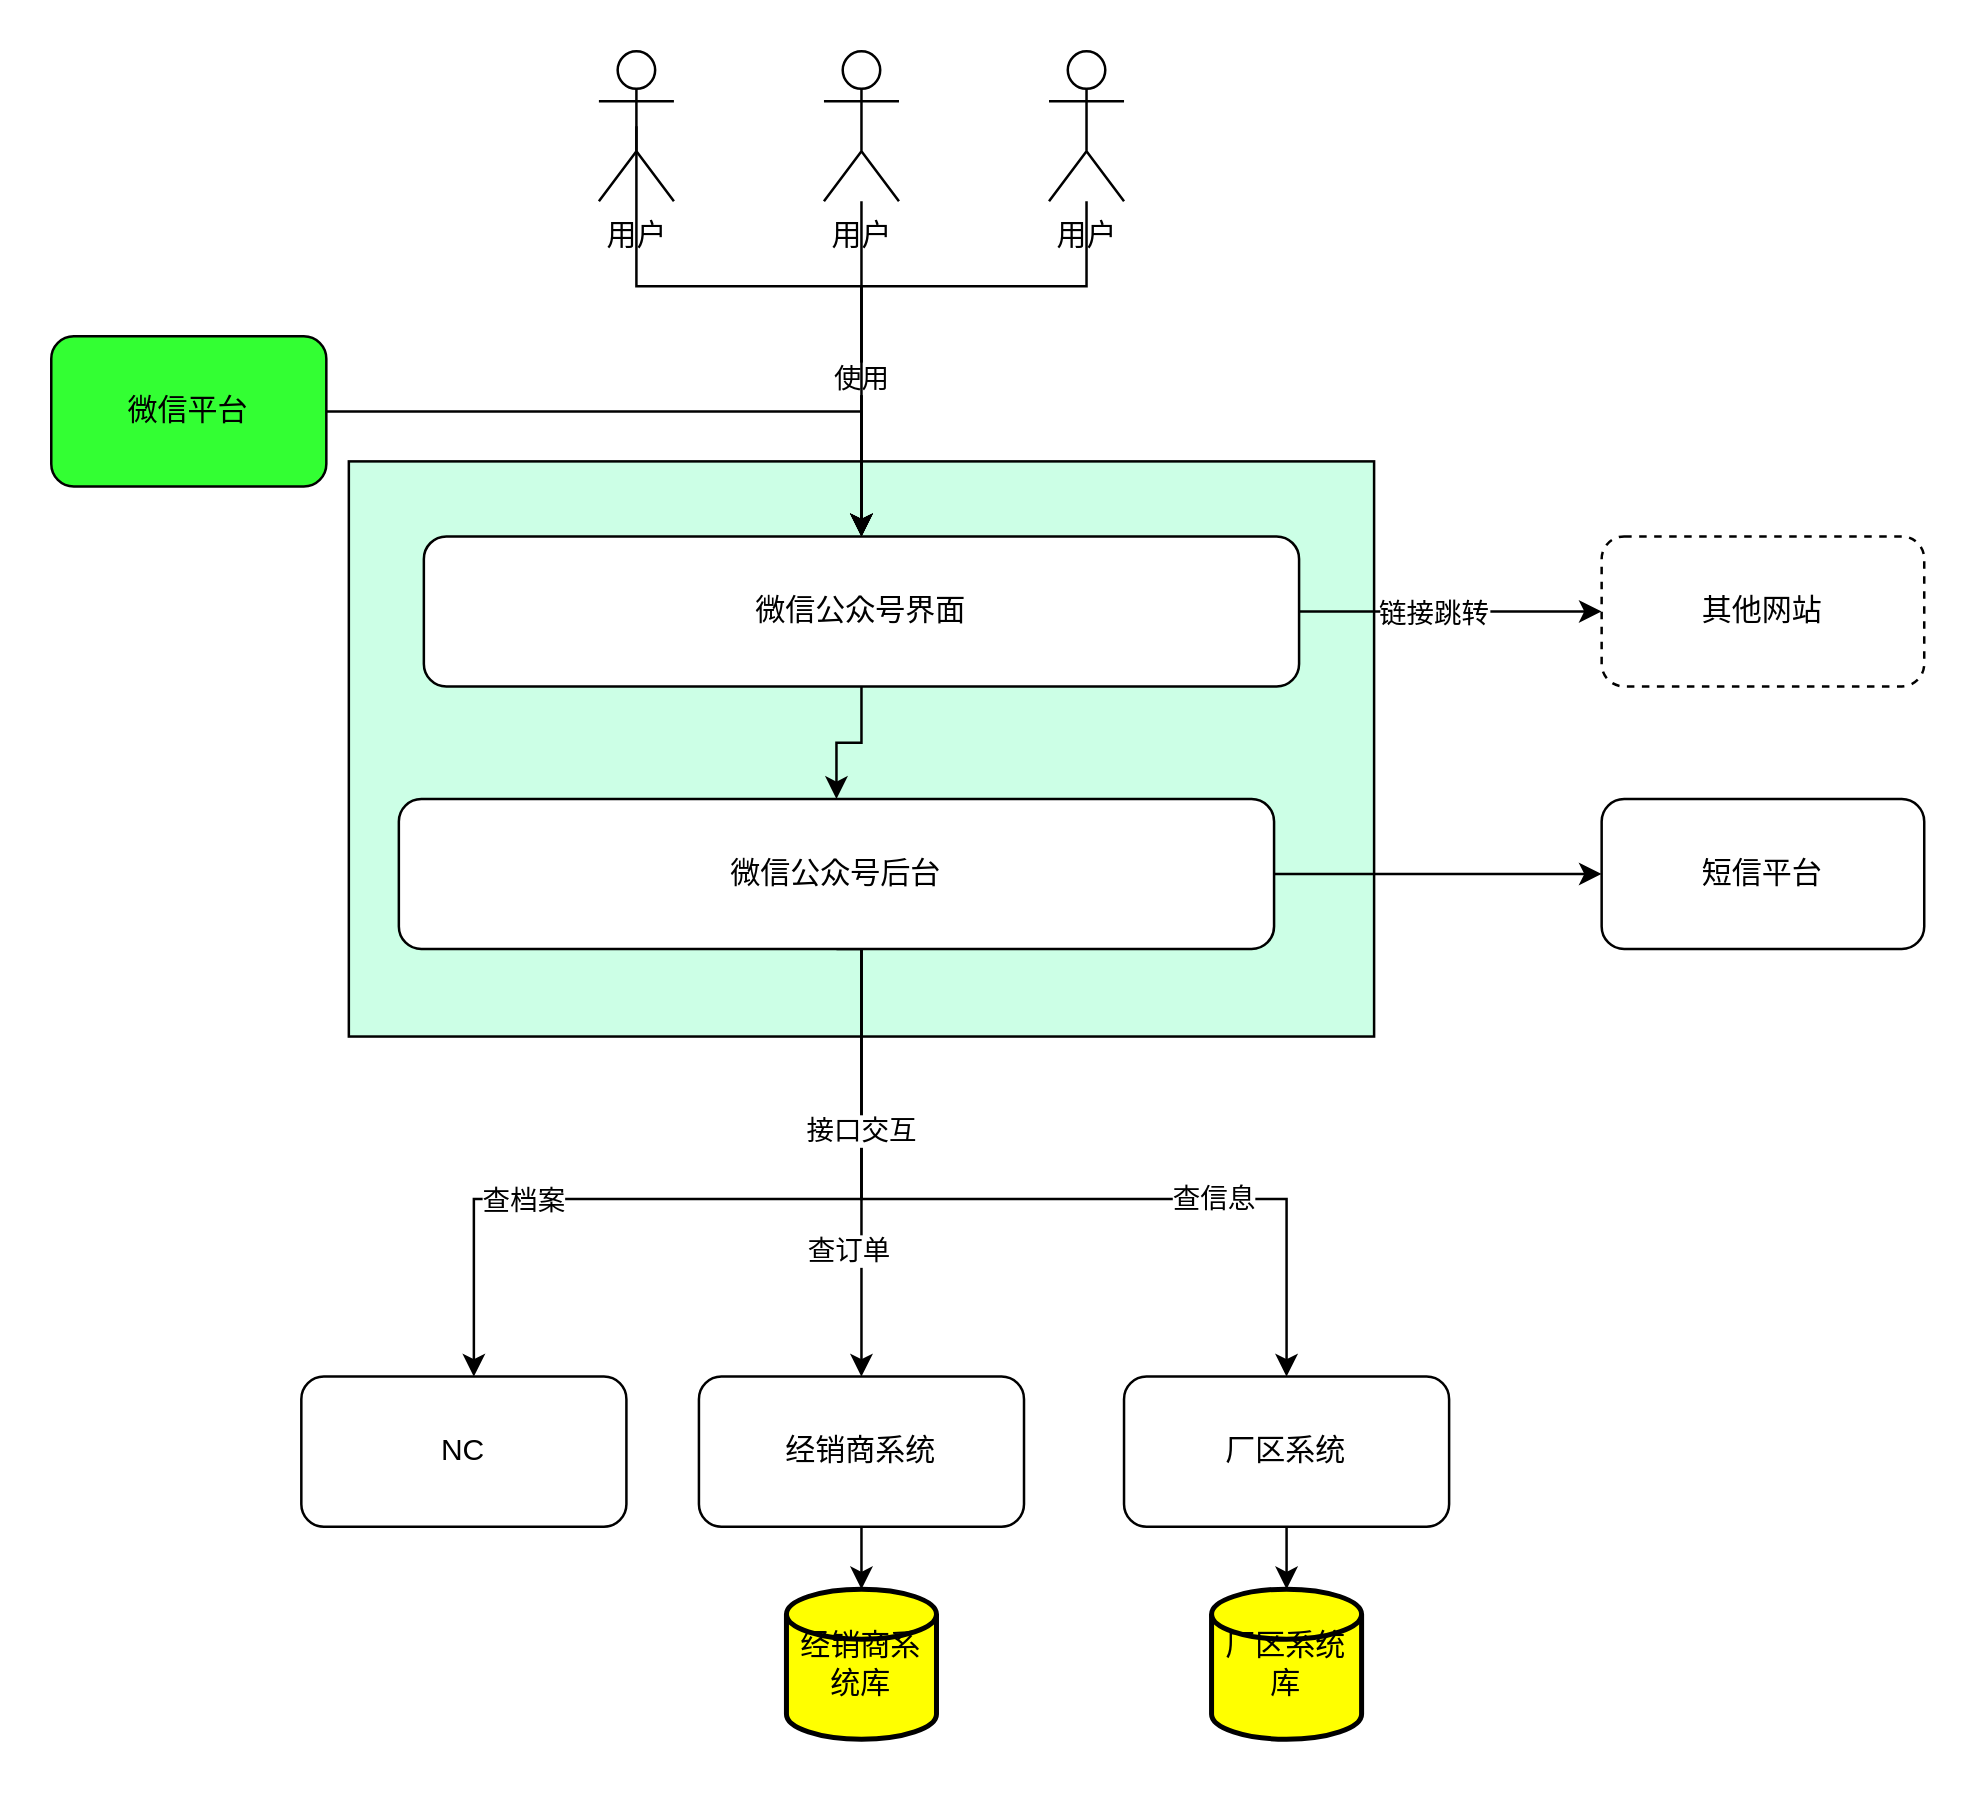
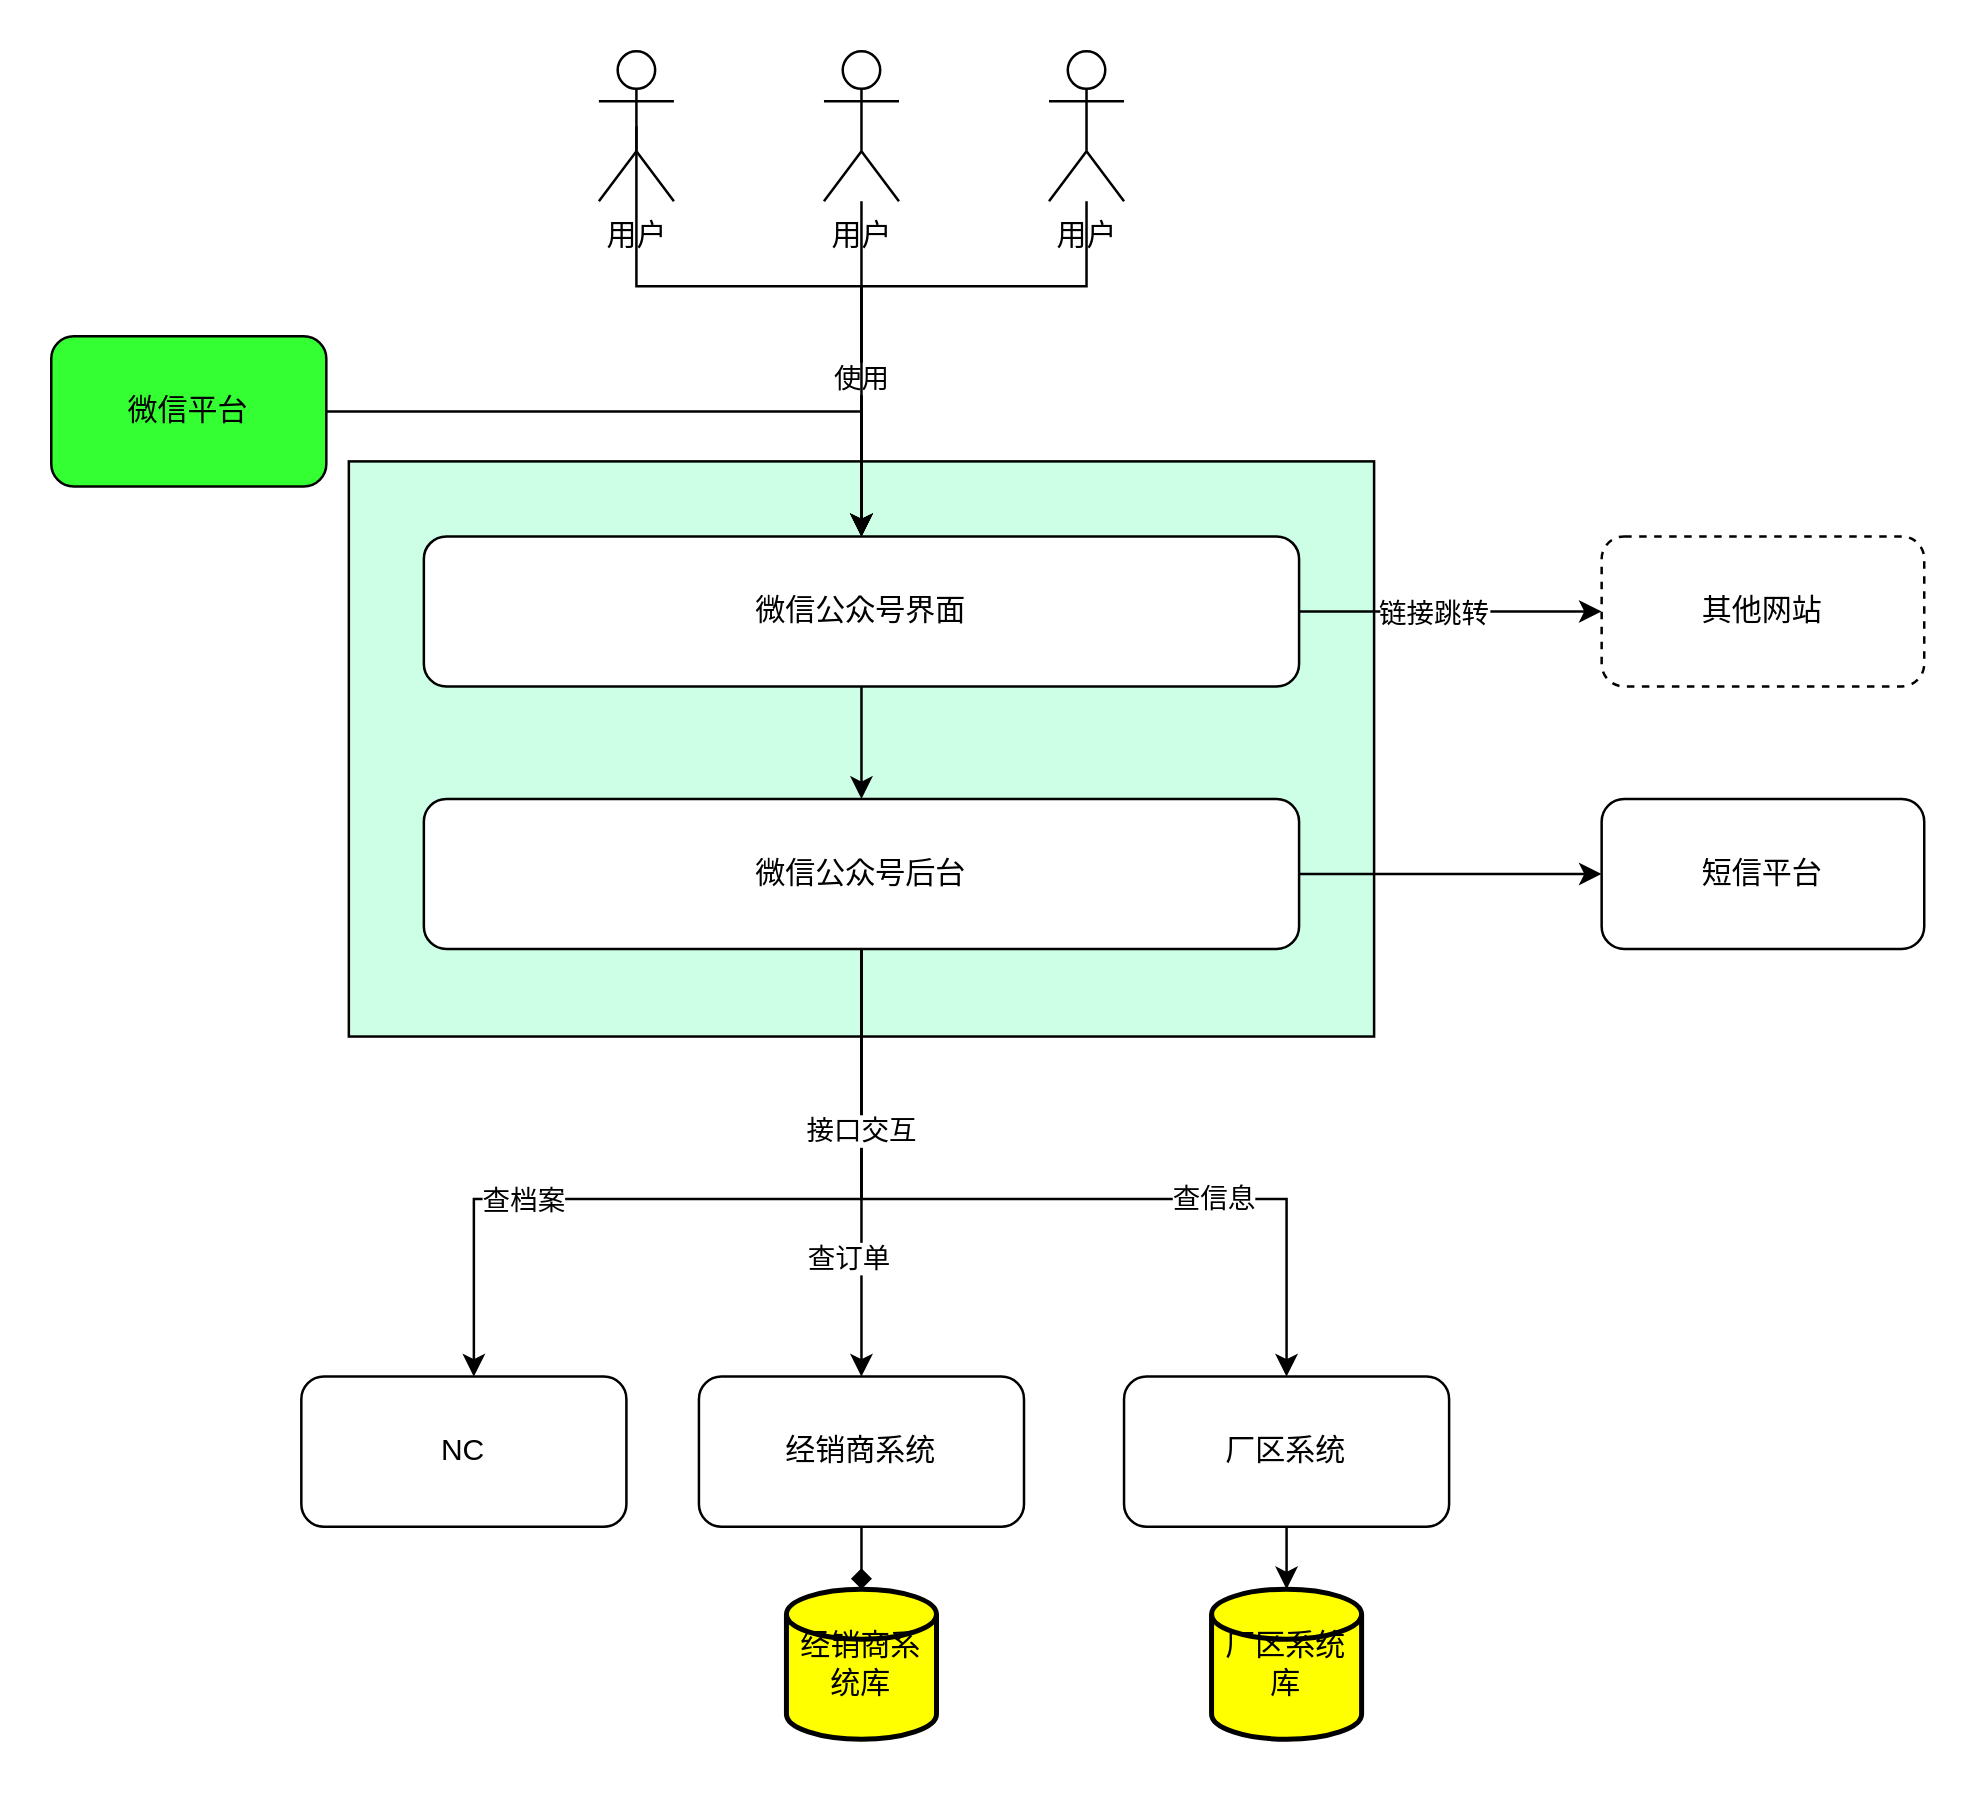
node "微信公众号后台": moved (836, 874) -> (861, 874)
edge "经销商系统" -> "经销商系统库": arrowhead classic -> diamond
